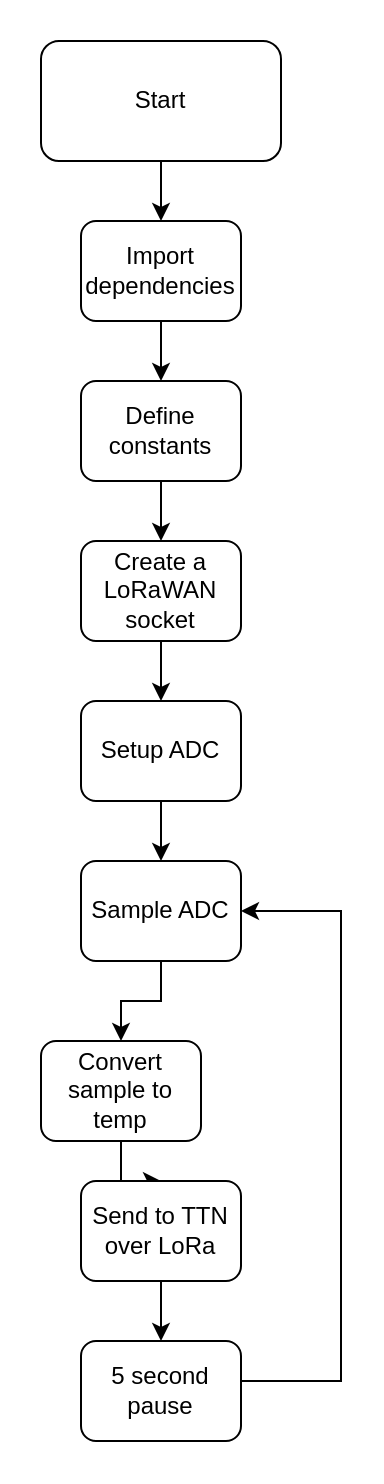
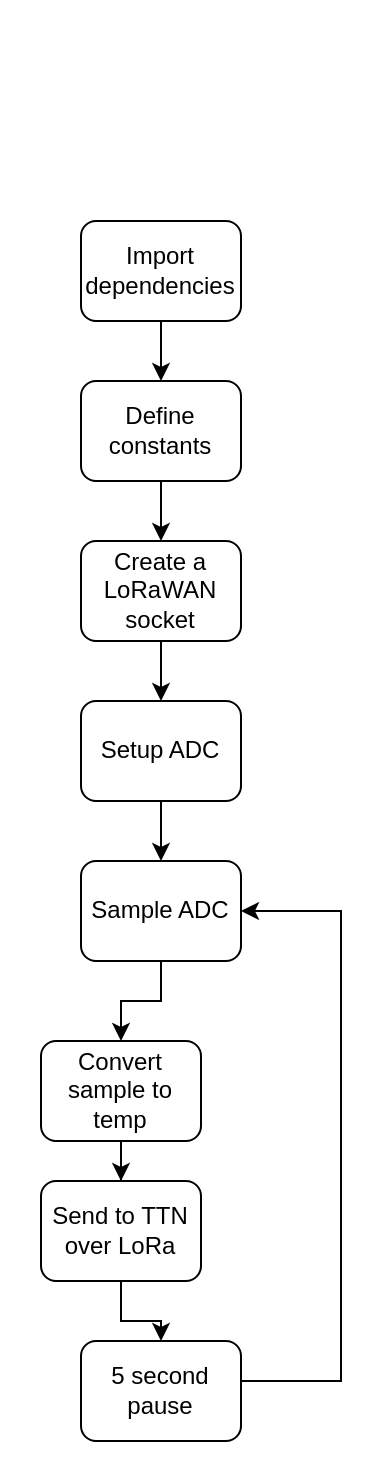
node "Start": removed
edge "Start" -> "Import dependencies": removed
node "Send to TTN over LoRa": moved (161, 1231) -> (121, 1231)
